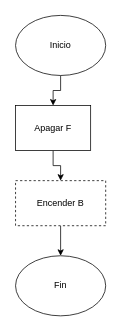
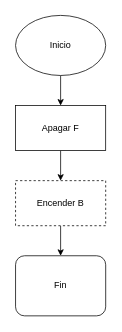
node "Apagar F": size 75x45 -> 90x45
node "Fin": shape ellipse -> rounded rectangle
